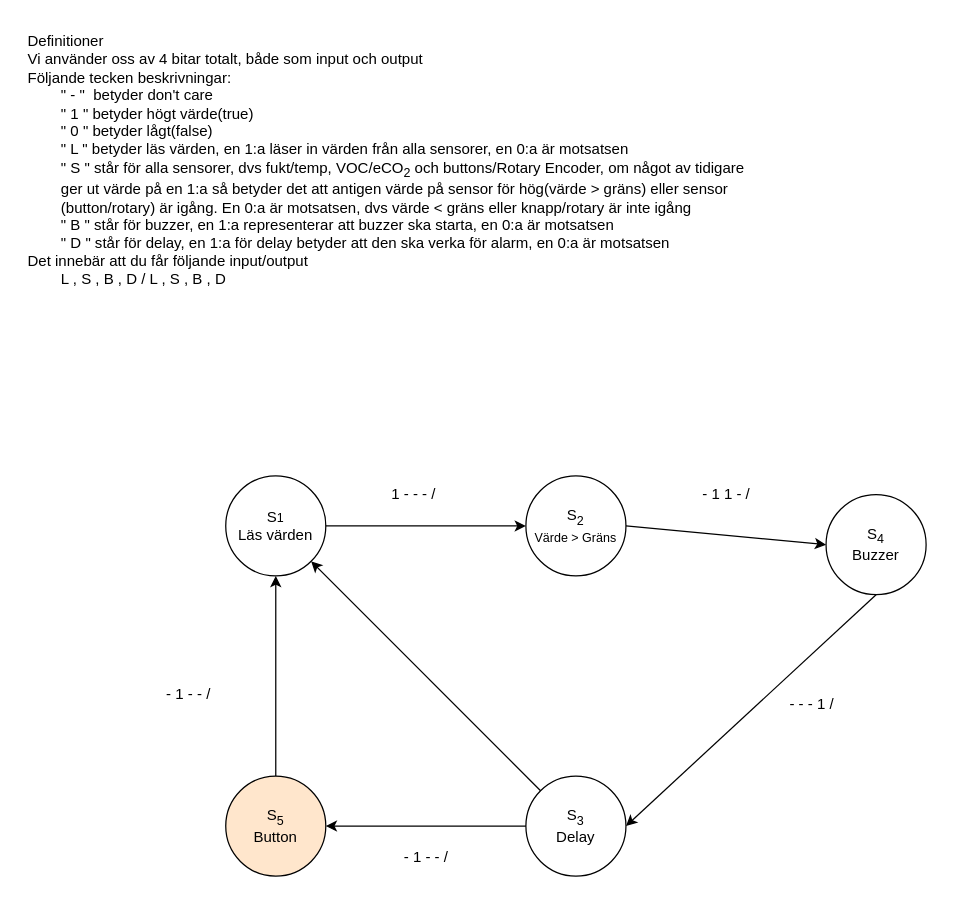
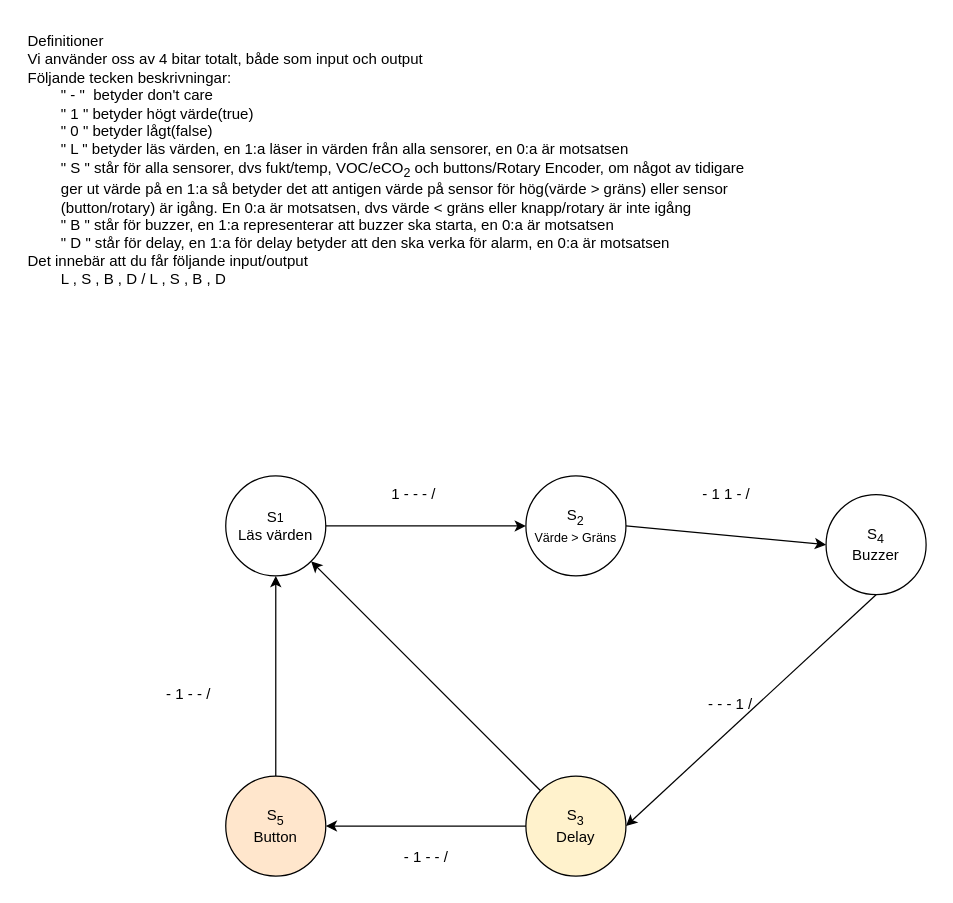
node "- - - 1 /": moved (813, 704) -> (732, 704)
node "S3 Delay": fillcolor #ffffff -> #fff2cc
